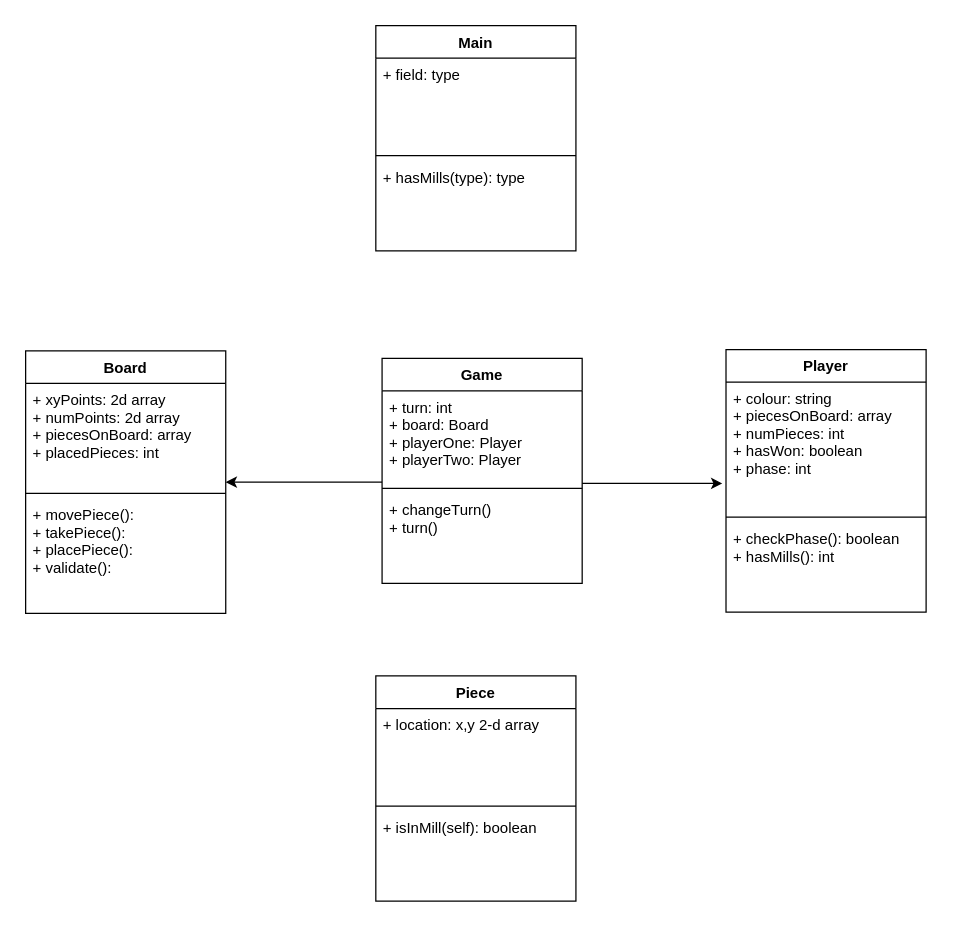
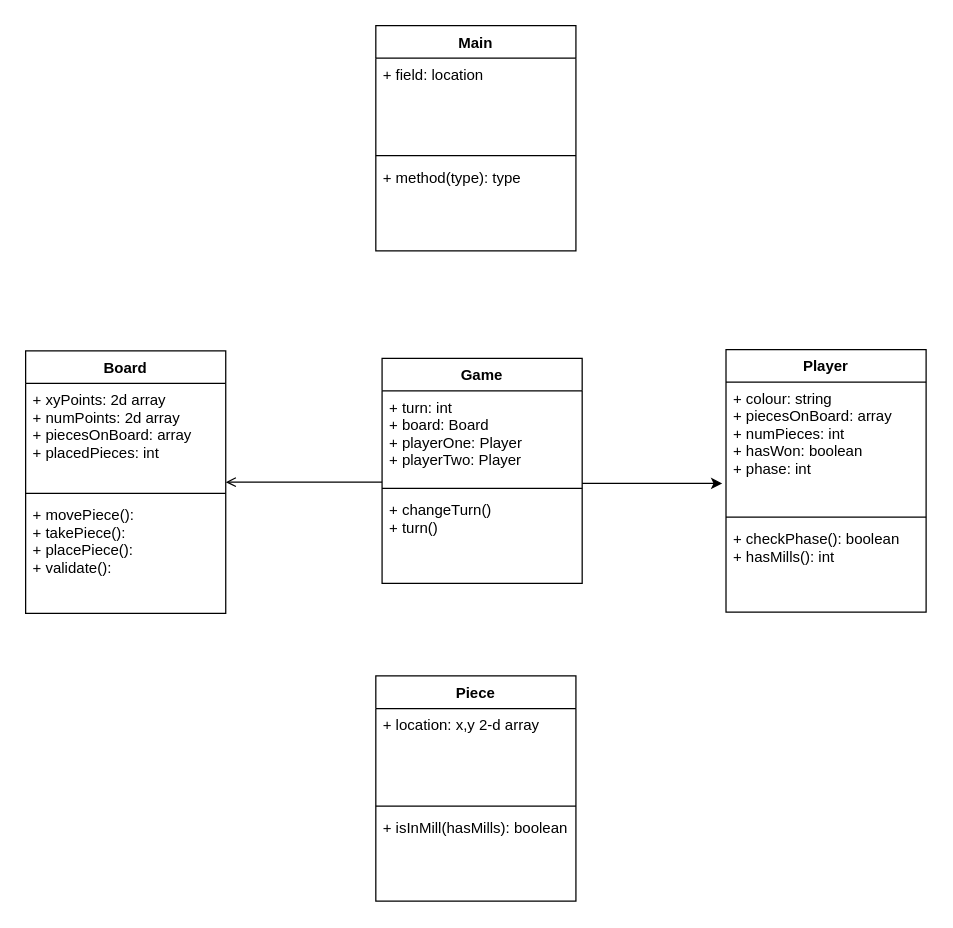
node "+ field: type": label "+ field: type" -> "+ field: location"
node "+ hasMills(type): type": label "+ hasMills(type): type" -> "+ method(type): type"
edge "Game" -> "Board": arrowhead classic -> open
node "+ isInMill(self): boolean": label "+ isInMill(self): boolean" -> "+ isInMill(hasMills): boolean"
